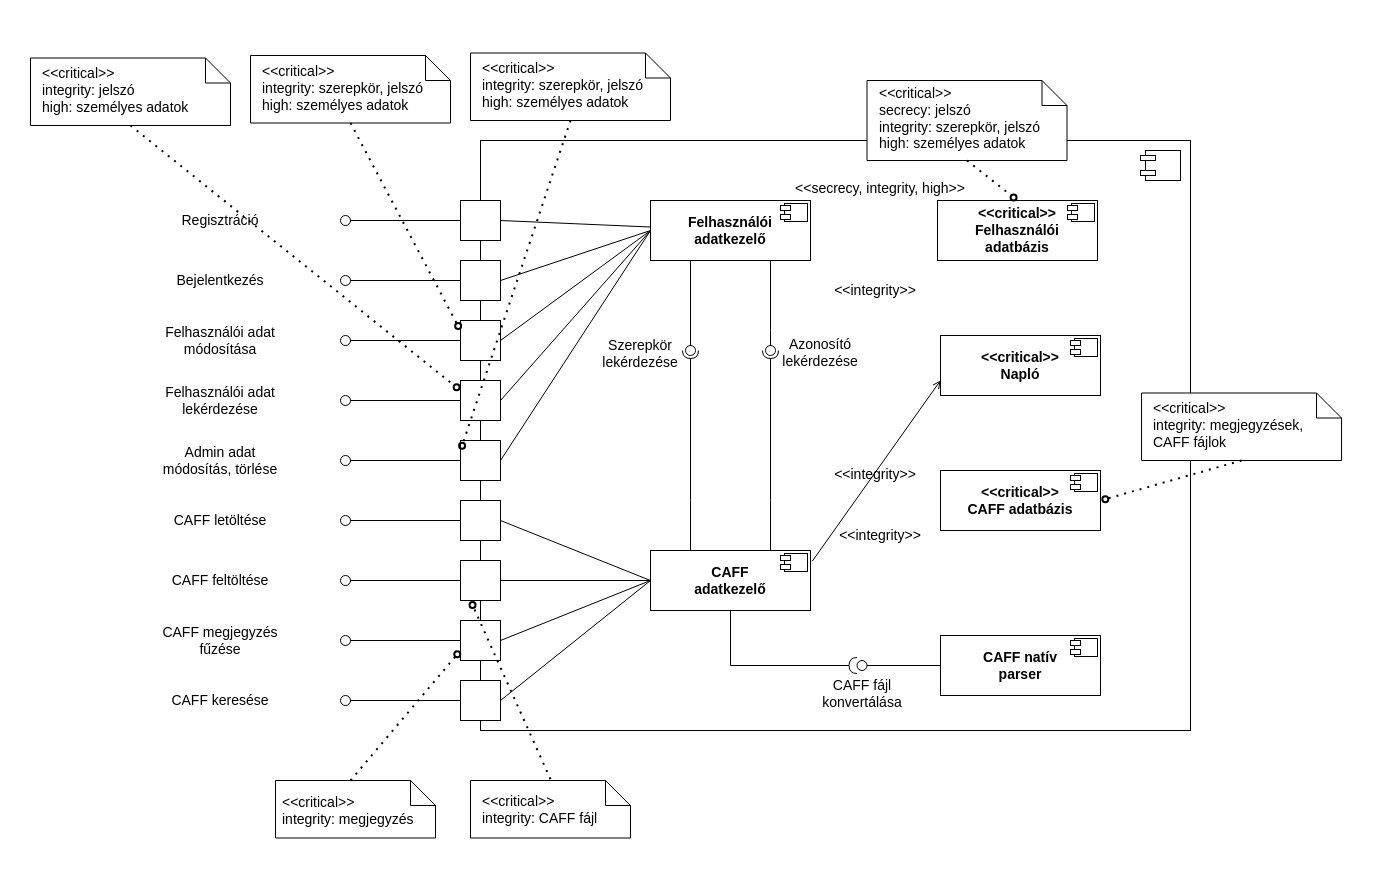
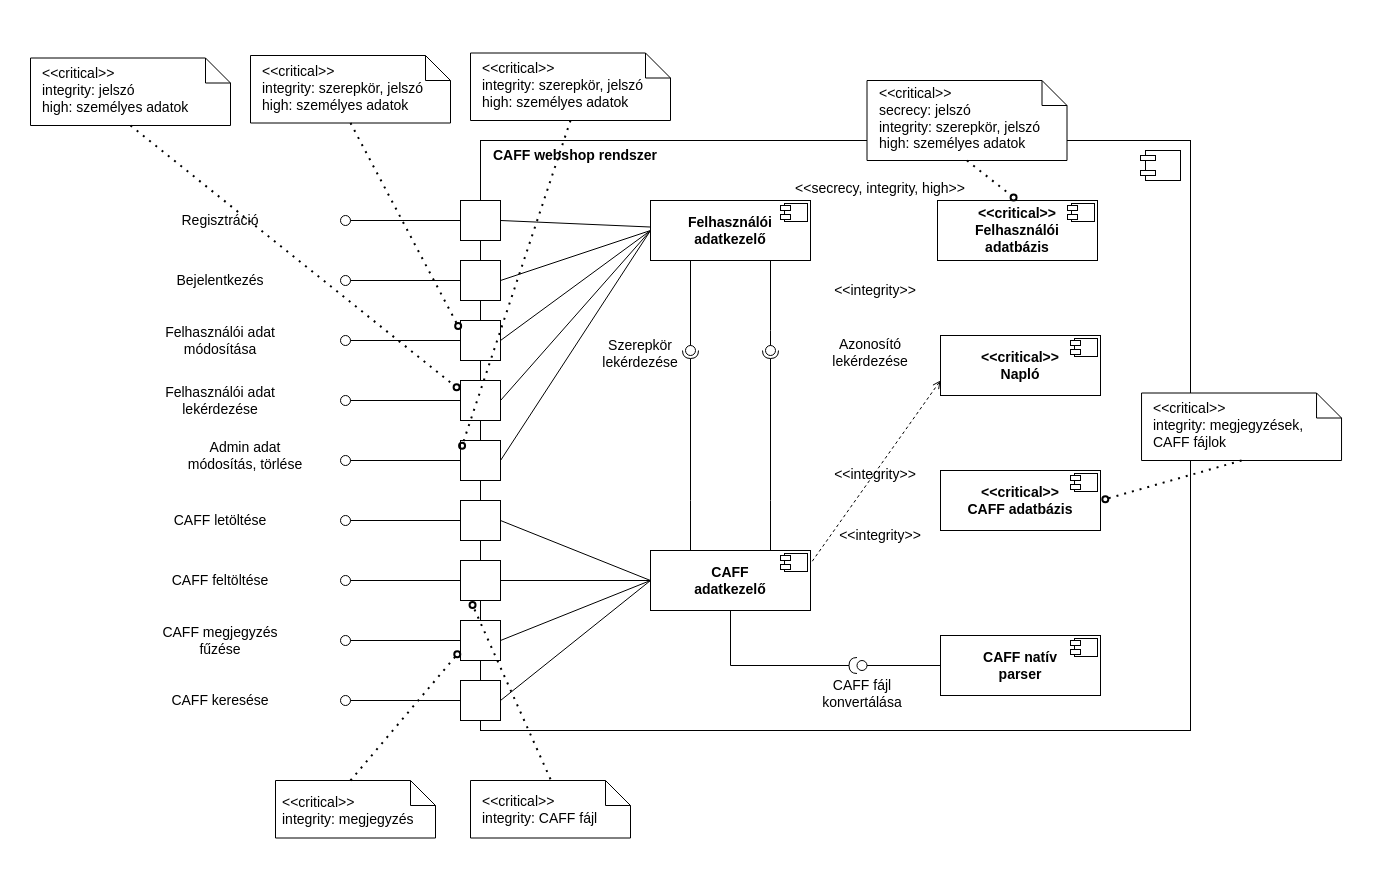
node "CAFF webshop rendszer": added
node "Azonosító lekérdezése": moved (821, 352) -> (871, 352)
node "Admin adat módosítás, törlése": moved (221, 461) -> (246, 456)
edge "CAFF adatkezelő" -> "<<critical>> Napló": style solid -> dashed
